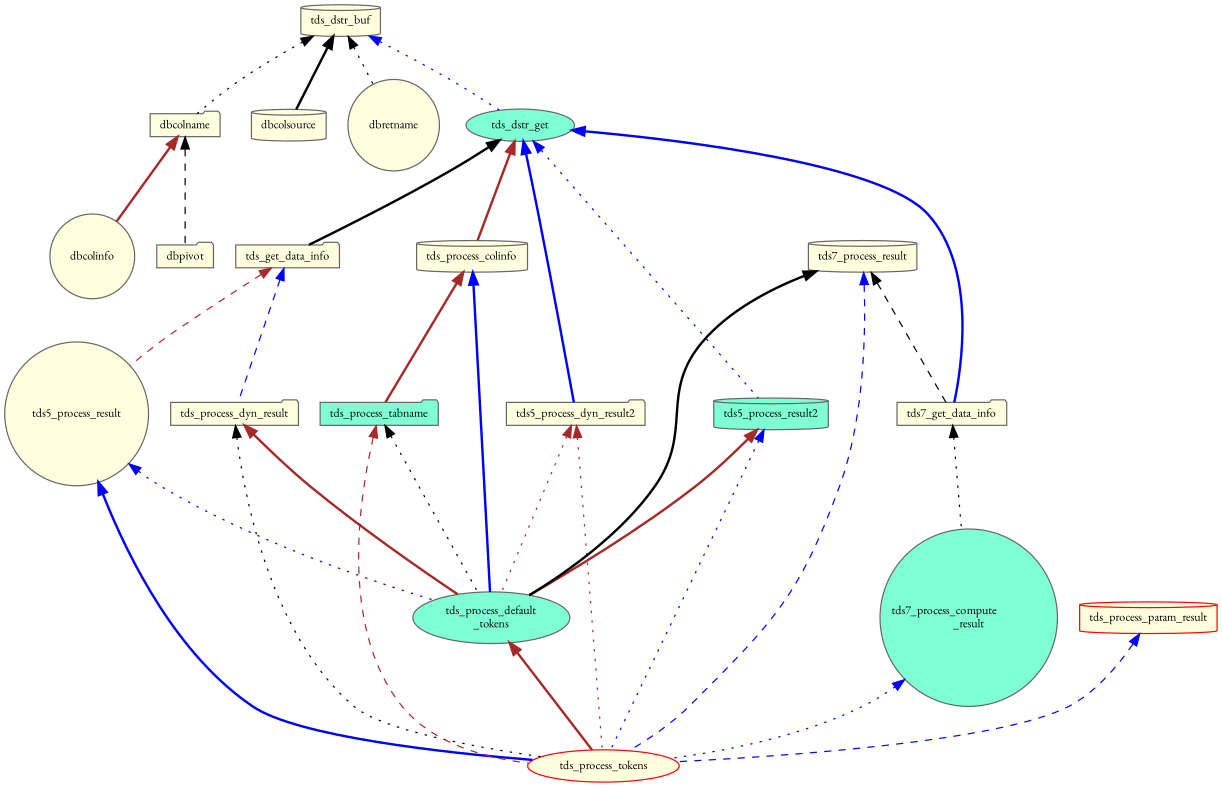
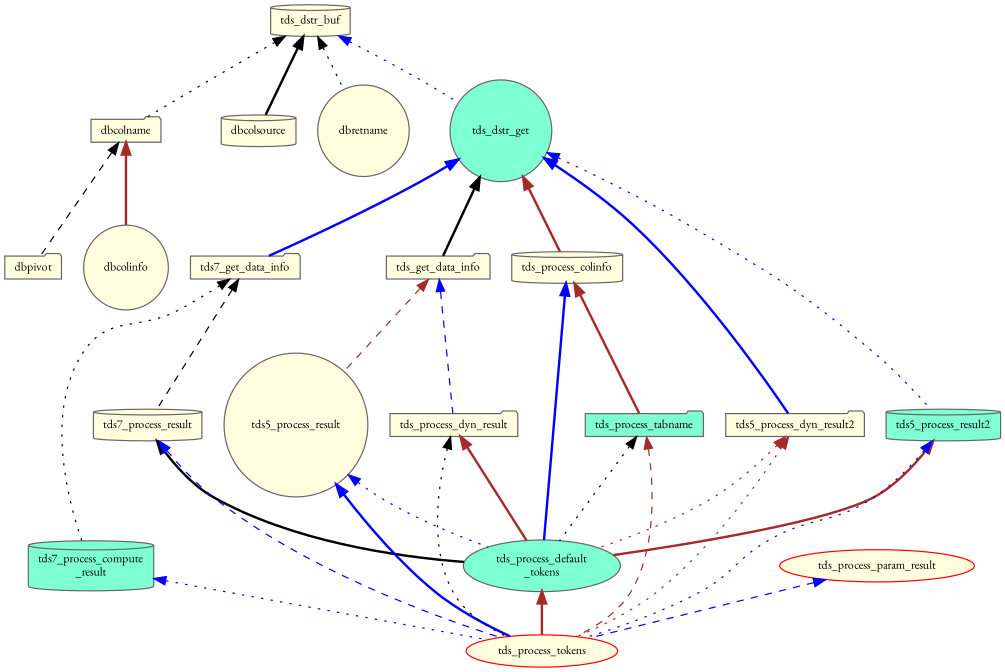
node "tds_dstr_get": shape ellipse -> circle
edge "tds7_get_data_info" -> "tds7_process_result": reversed
node "tds7_process_compute _result": shape circle -> cylinder
node "tds_process_param_result": shape cylinder -> ellipse
